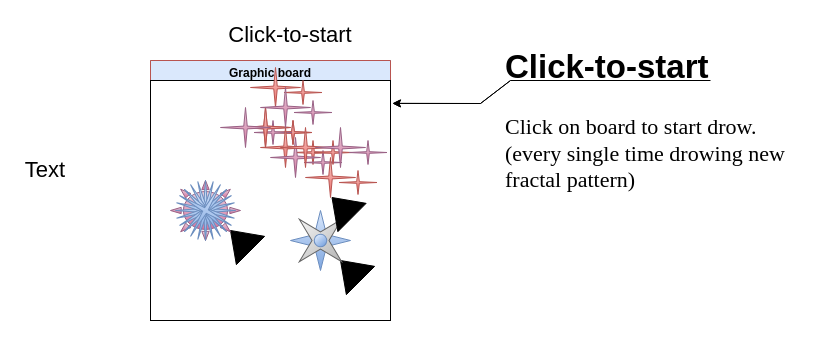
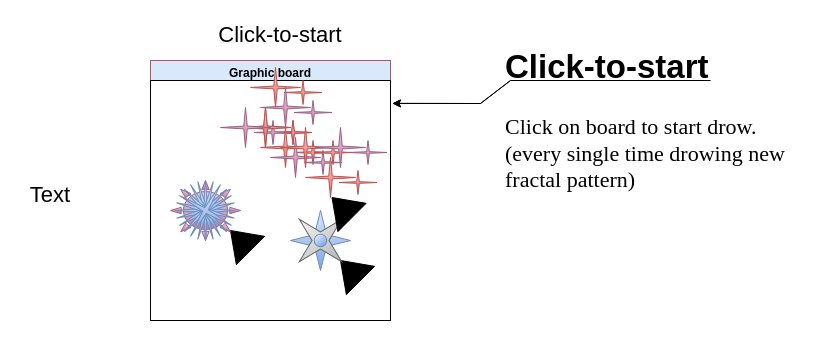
node "Click-to-start": moved (291, 36) -> (281, 36)
node "Text": moved (46, 171) -> (51, 196)
